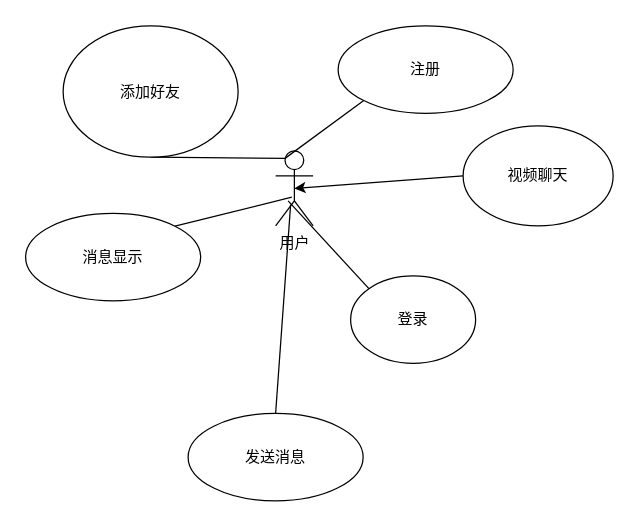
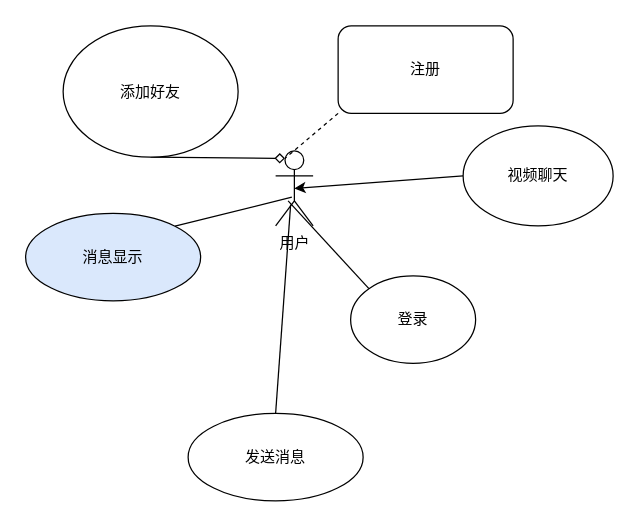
node "注册": shape ellipse -> rounded rectangle
edge "注册" -- "用户": style solid -> dashed
edge "添加好友" -- "用户": arrowhead none -> diamond
node "消息显示": fillcolor #ffffff -> #dae8fc
